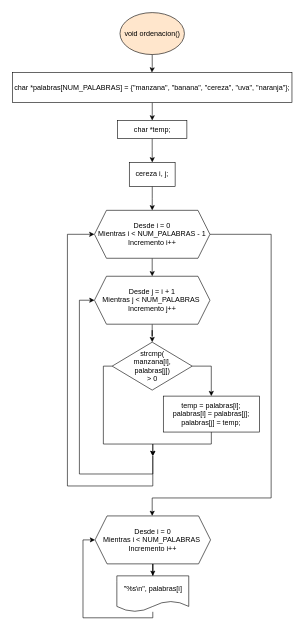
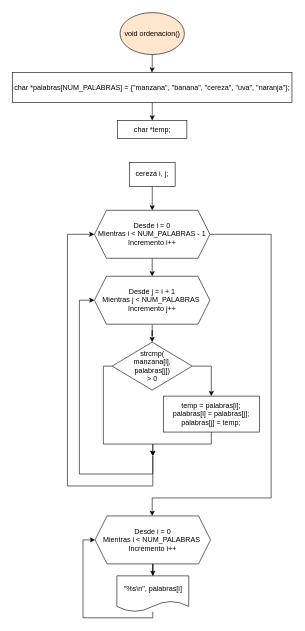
edge "char *temp;" -> "cereza i, j;": removed
